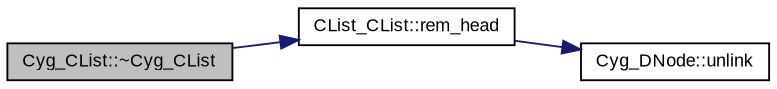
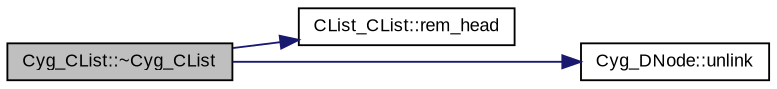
edge "CList_CList::rem_head" -> "Cyg_DNode::unlink": now "Cyg_CList::~Cyg_CList" -> "Cyg_DNode::unlink"
